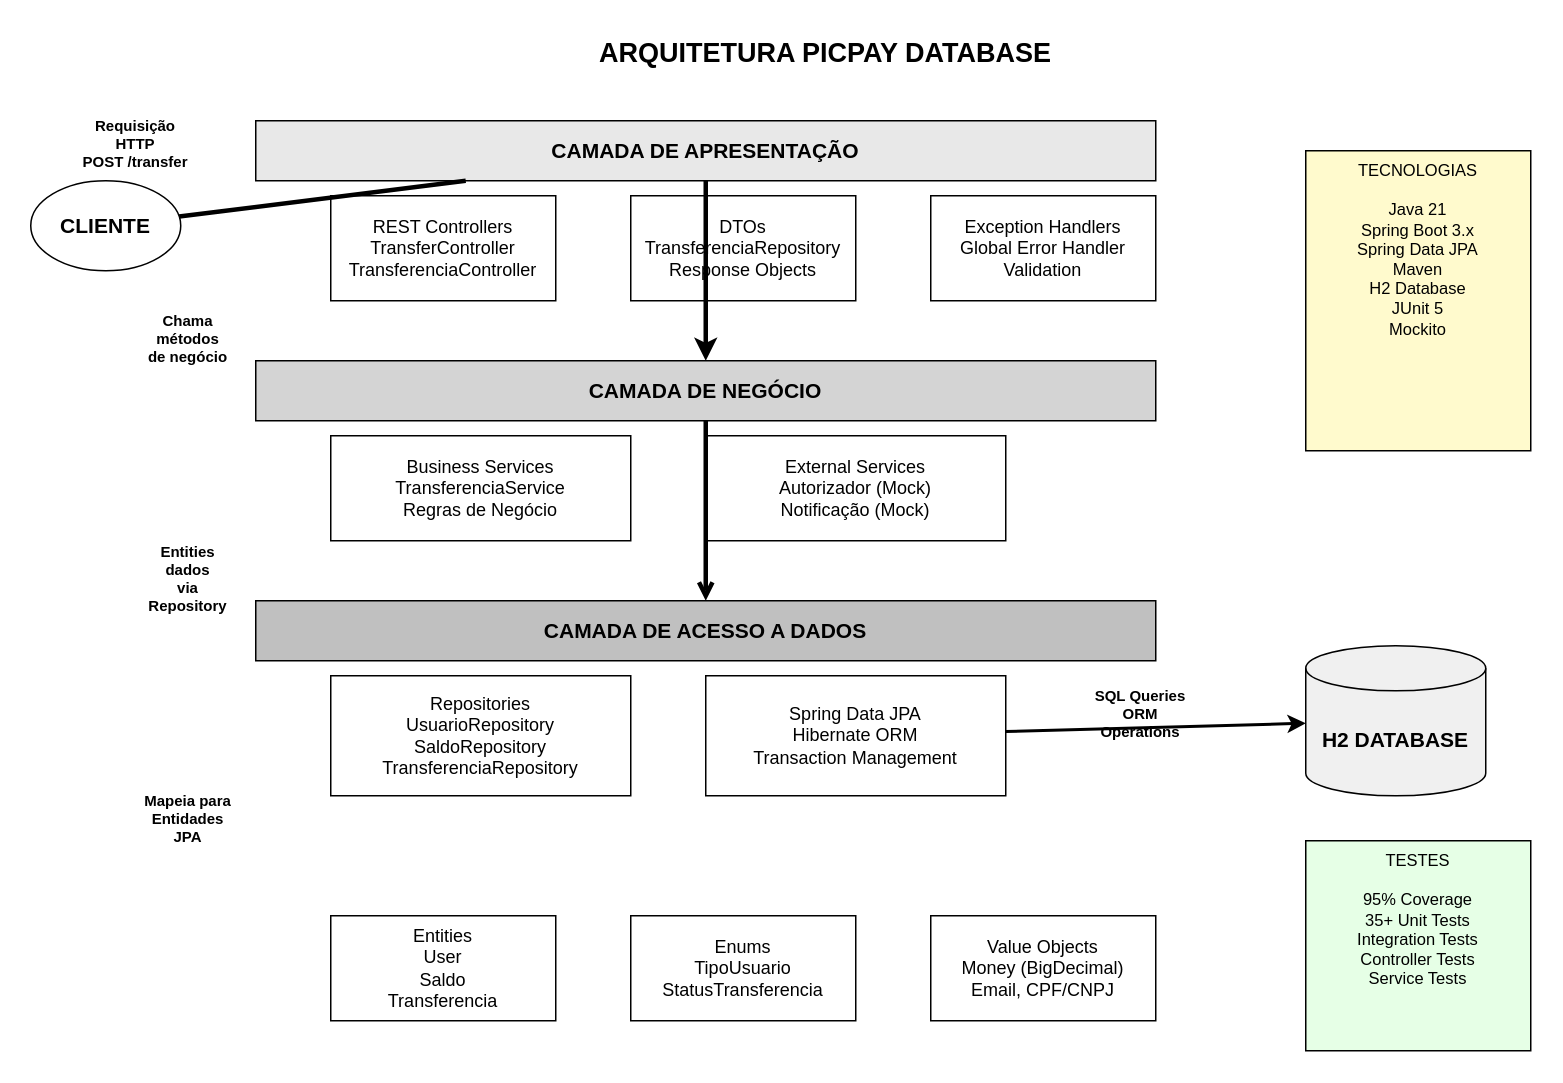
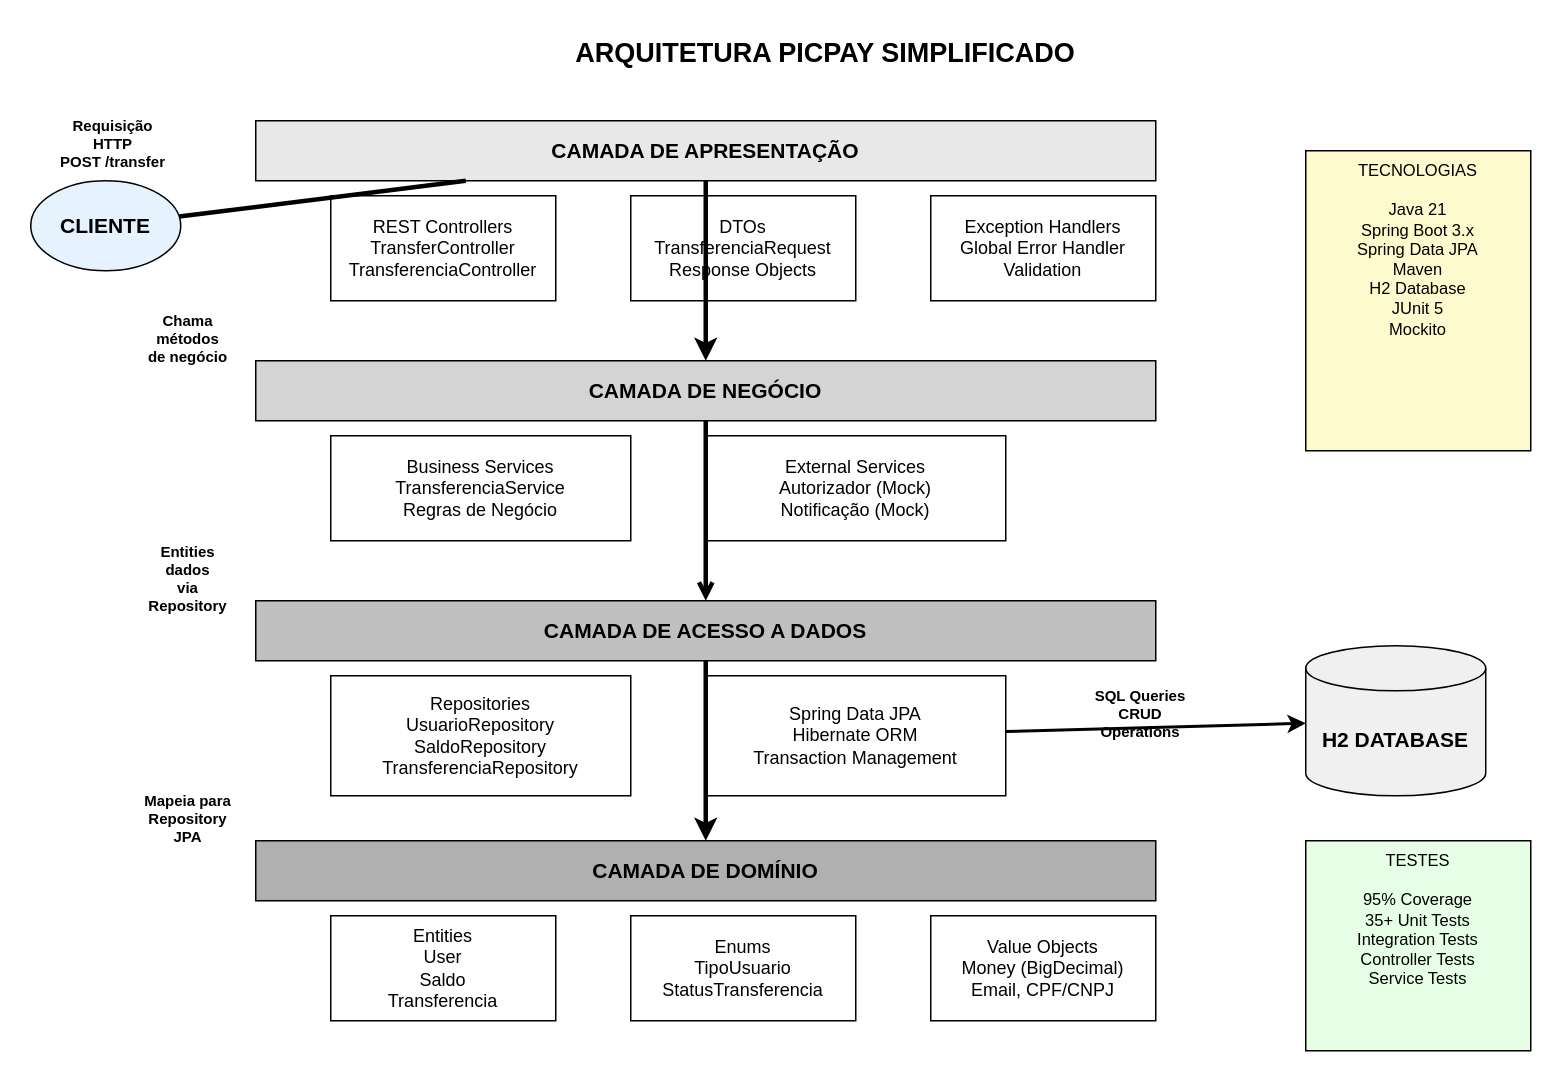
node "ARQUITETURA PICPAY DATABASE": label "ARQUITETURA PICPAY DATABASE" -> "ARQUITETURA PICPAY SIMPLIFICADO"
node "Requisição HTTP POST /transfer": moved (136, 143) -> (113, 143)
node "CLIENTE": fillcolor #ffffff -> #e6f3ff
node "DTOs TransferenciaRepository Response Objects": label "DTOs TransferenciaRepository Response Objects" -> "DTOs TransferenciaRequest Response Objects"
node "SQL Queries ORM Operations": label "SQL Queries ORM Operations" -> "SQL Queries CRUD Operations"
edge "CAMADA DE ACESSO A DADOS" -> "CAMADA DE DOMÍNIO": added
node "Mapeia para Entidades JPA": label "Mapeia para Entidades JPA" -> "Mapeia para Repository JPA"
node "CAMADA DE DOMÍNIO": added
